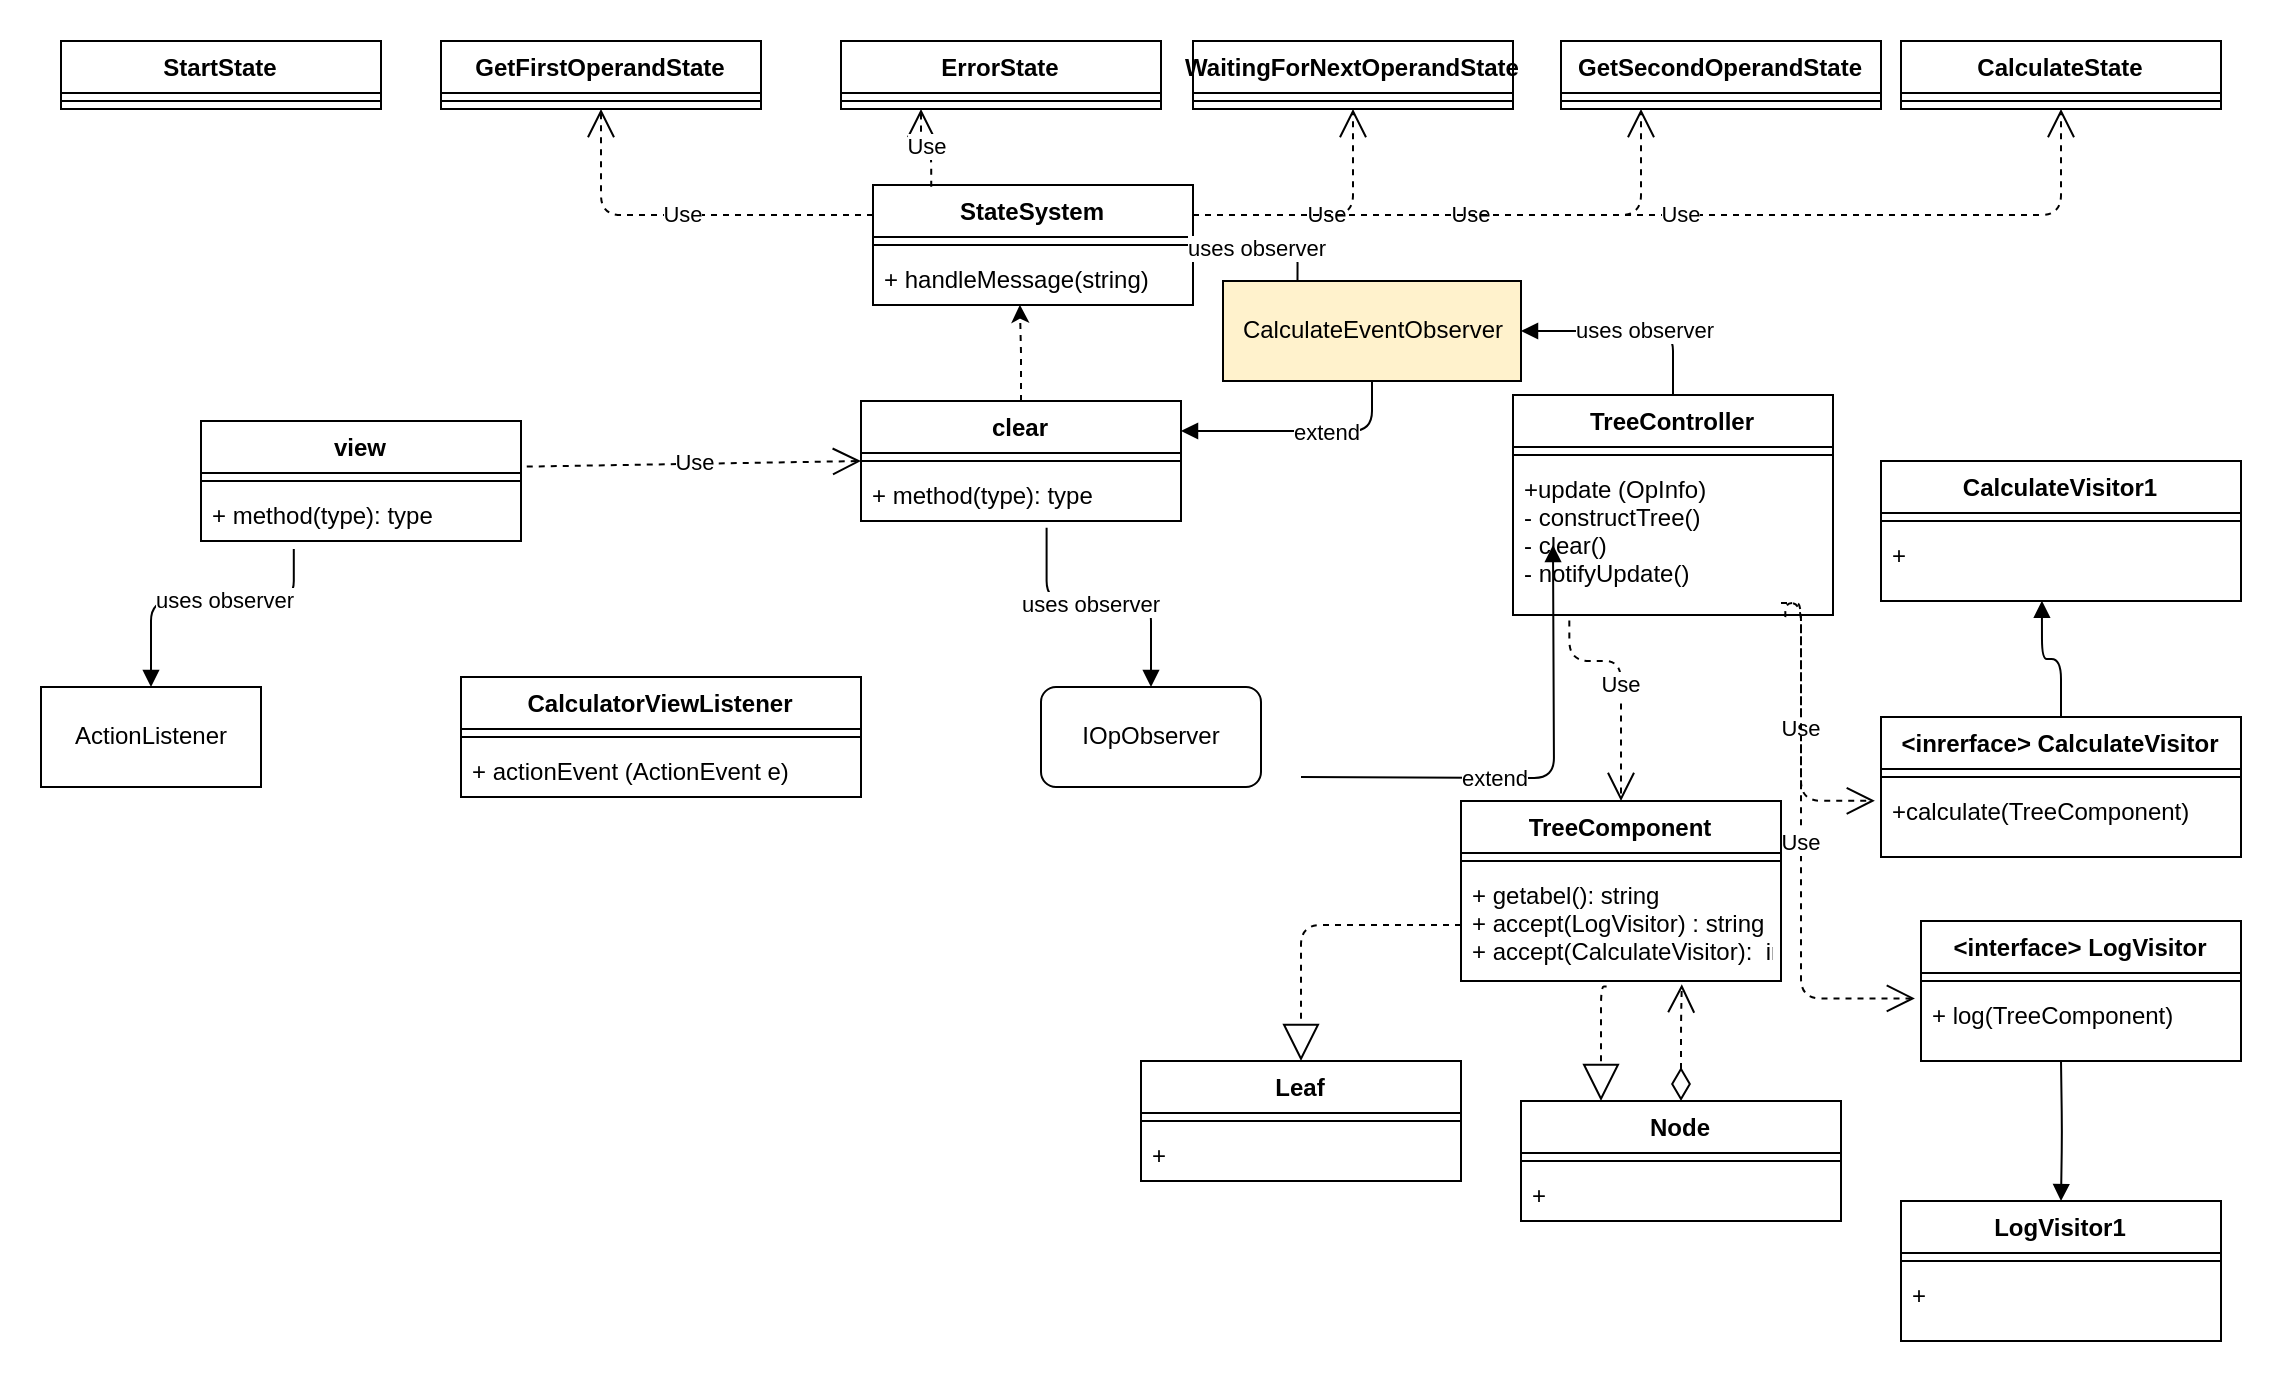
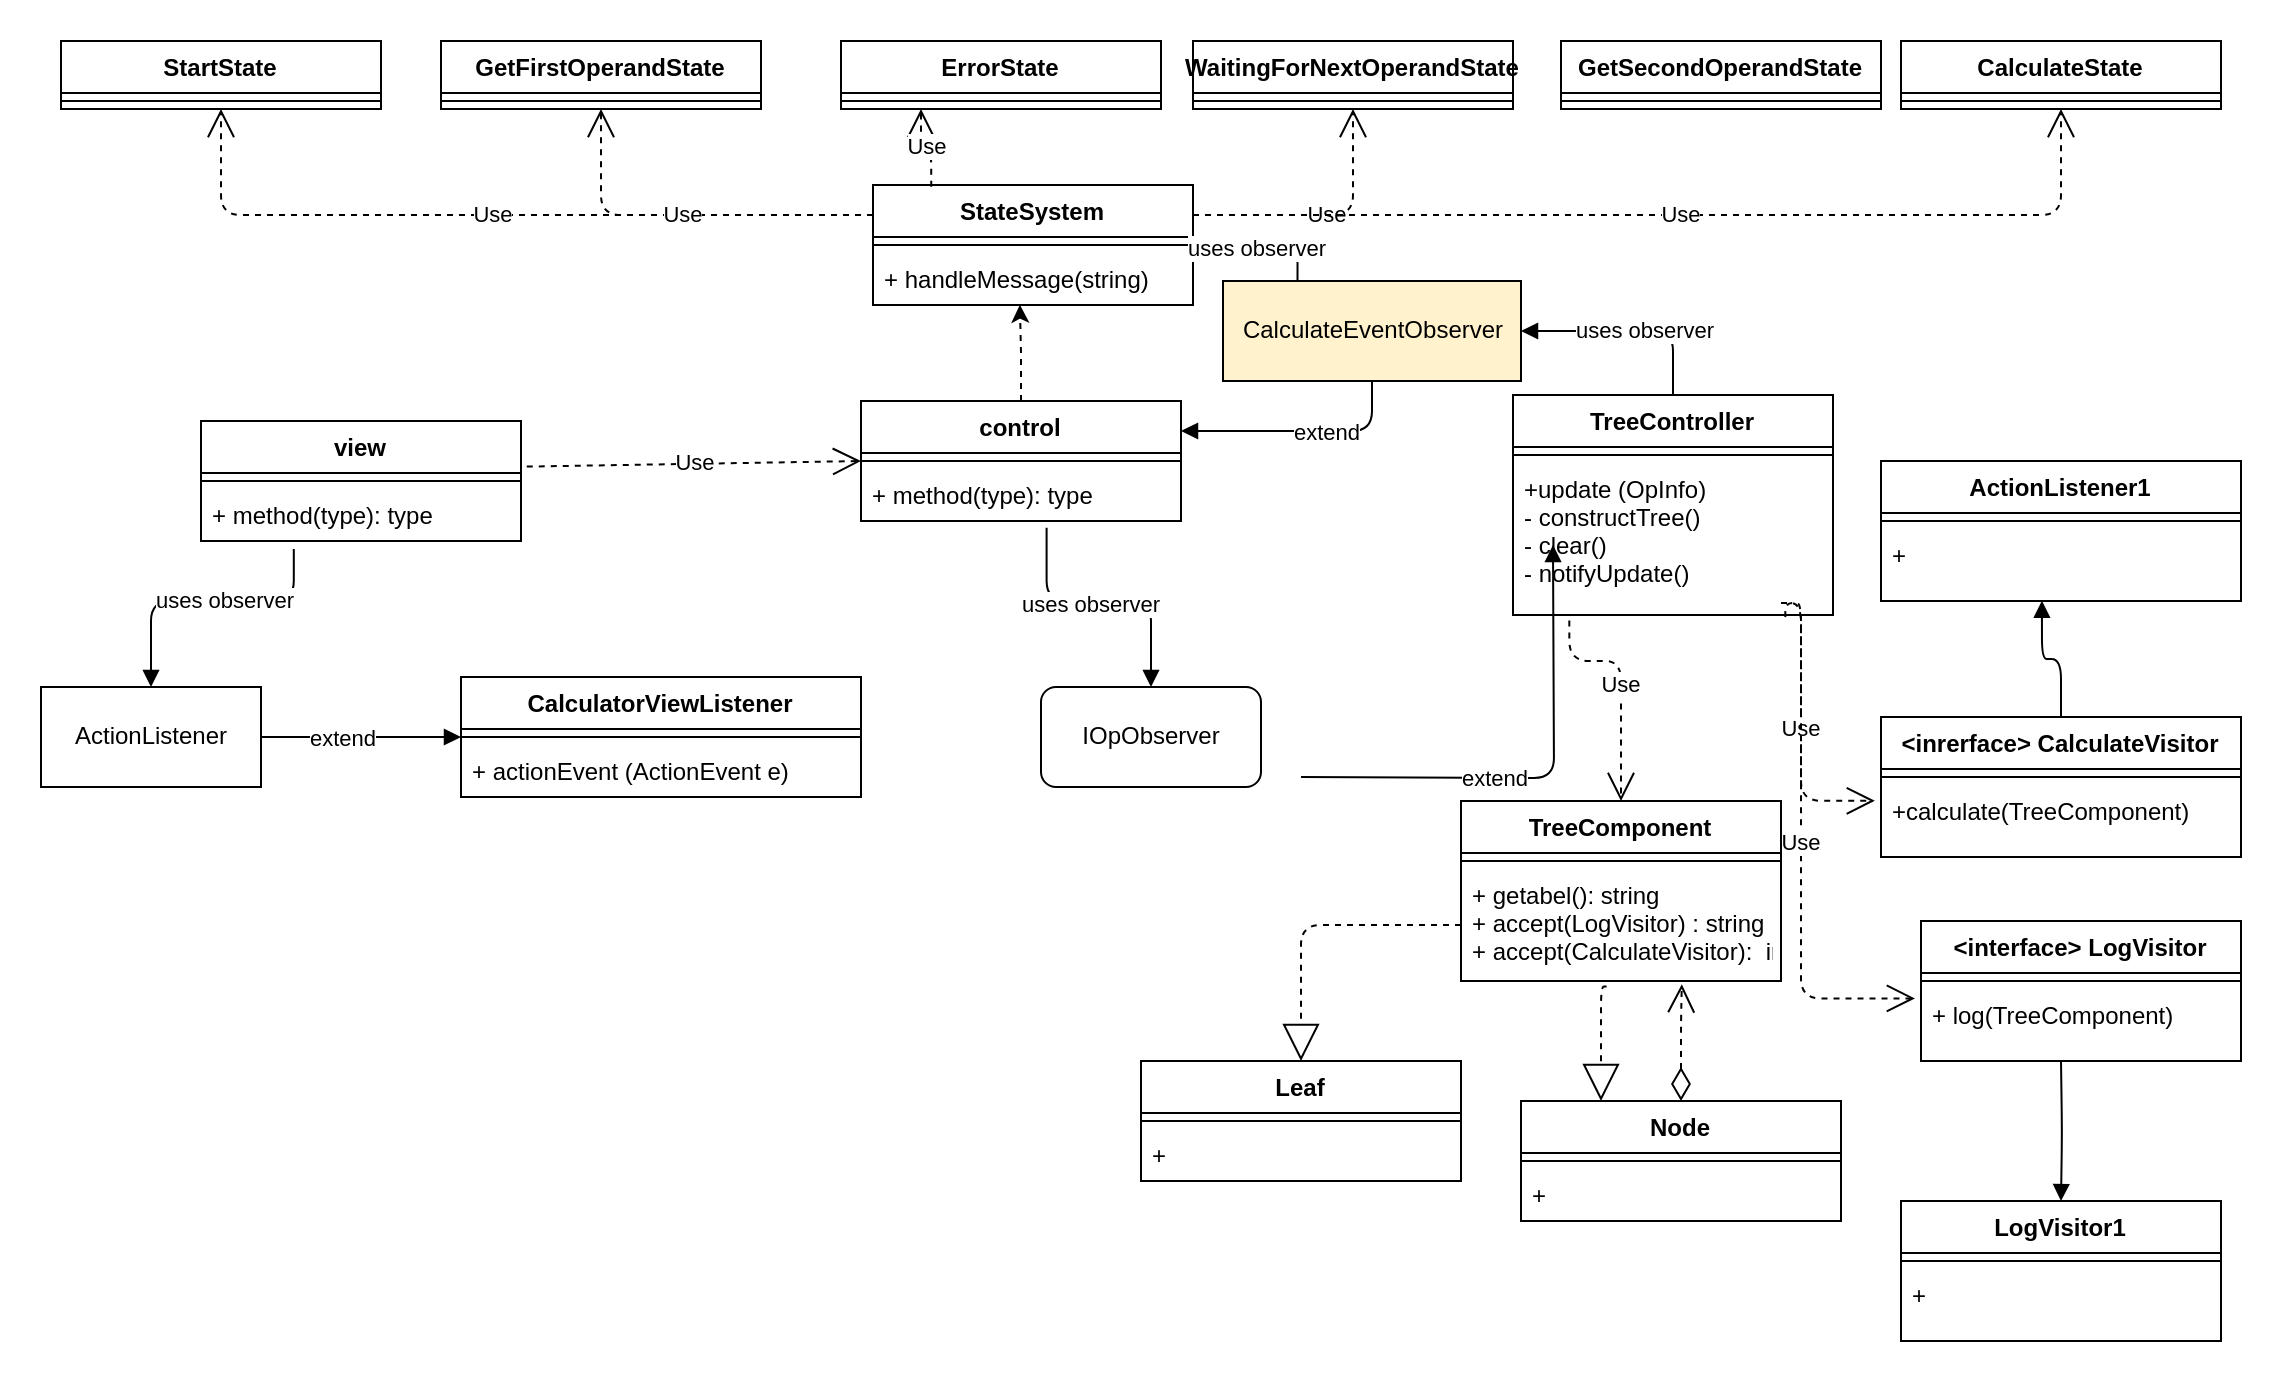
edge "StateSystem" -> "GetSecondOperandState": removed, label "Use"
edge "StateSystem" -> "StartState": added, label "Use"
node "clear": label "clear" -> "control"
node "CalculateVisitor1": label "CalculateVisitor1" -> "ActionListener1"
edge "ActionListener" -> "CalculatorViewListener": added, label "extend"
